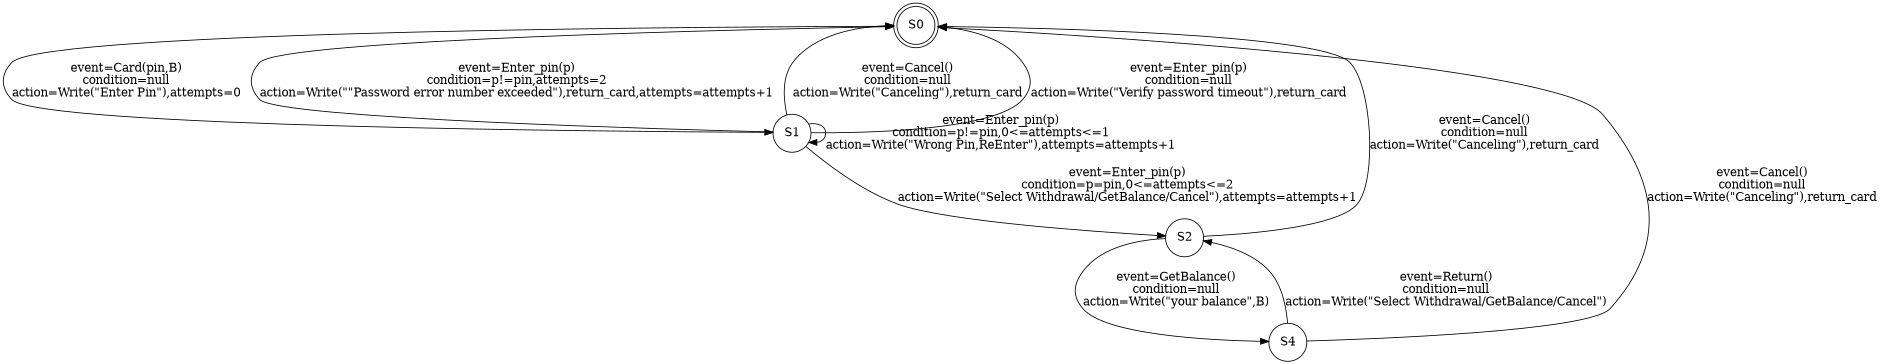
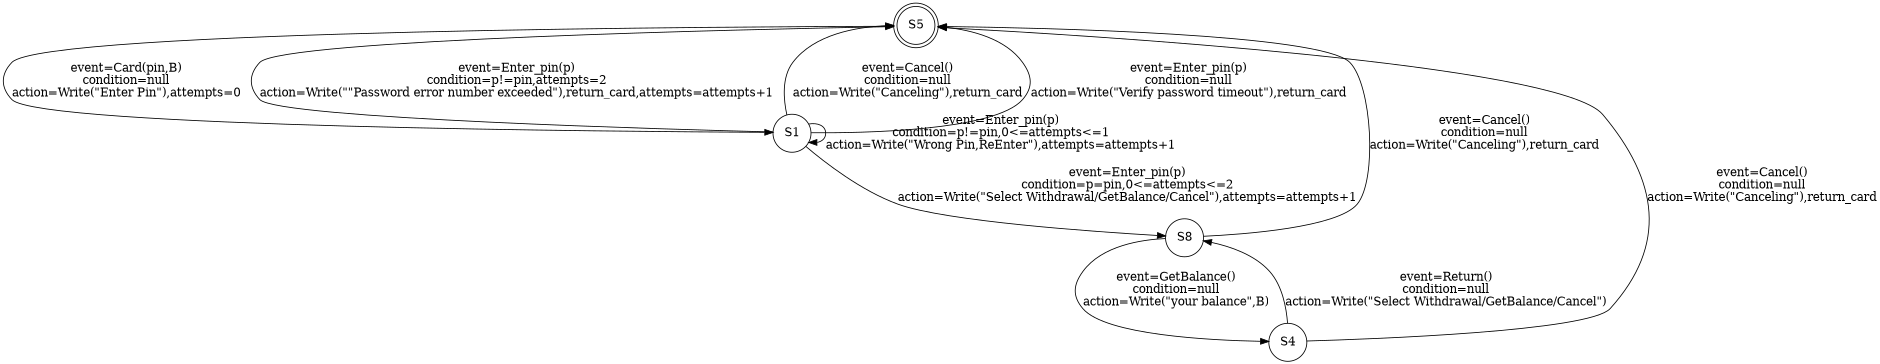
node "S0": label "S0" -> "S5"
node "S2": label "S2" -> "S8"
